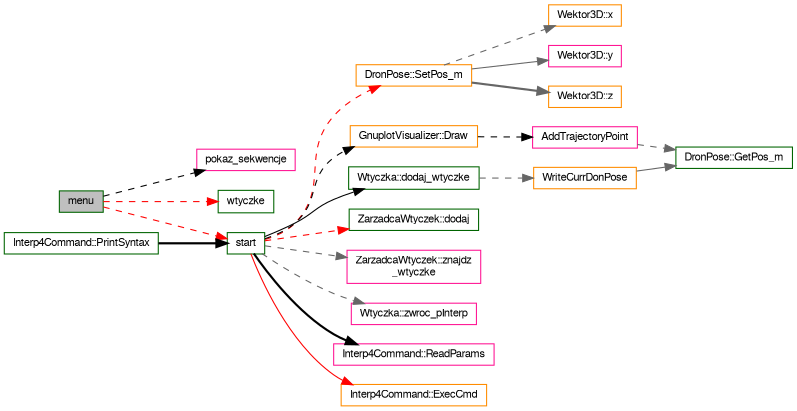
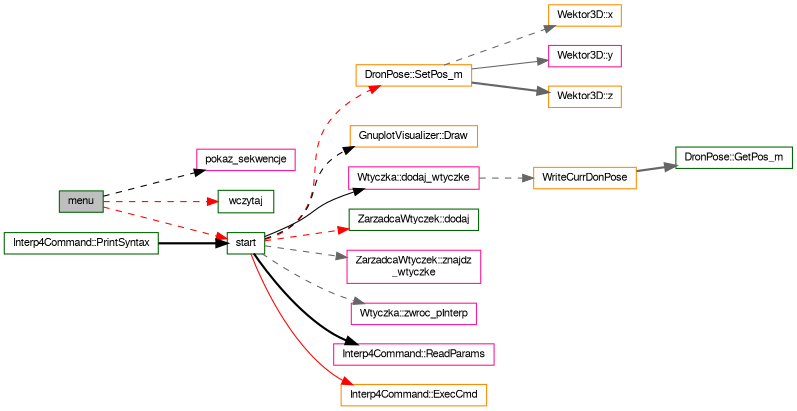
node "AddTrajectoryPoint": removed
edge "WriteCurrDonPose" -> "DronPose::GetPos_m": style solid -> bold
node "Wtyczka::dodaj_wtyczke": color darkgreen -> deeppink
node "wtyczke": label "wtyczke" -> "wczytaj"
